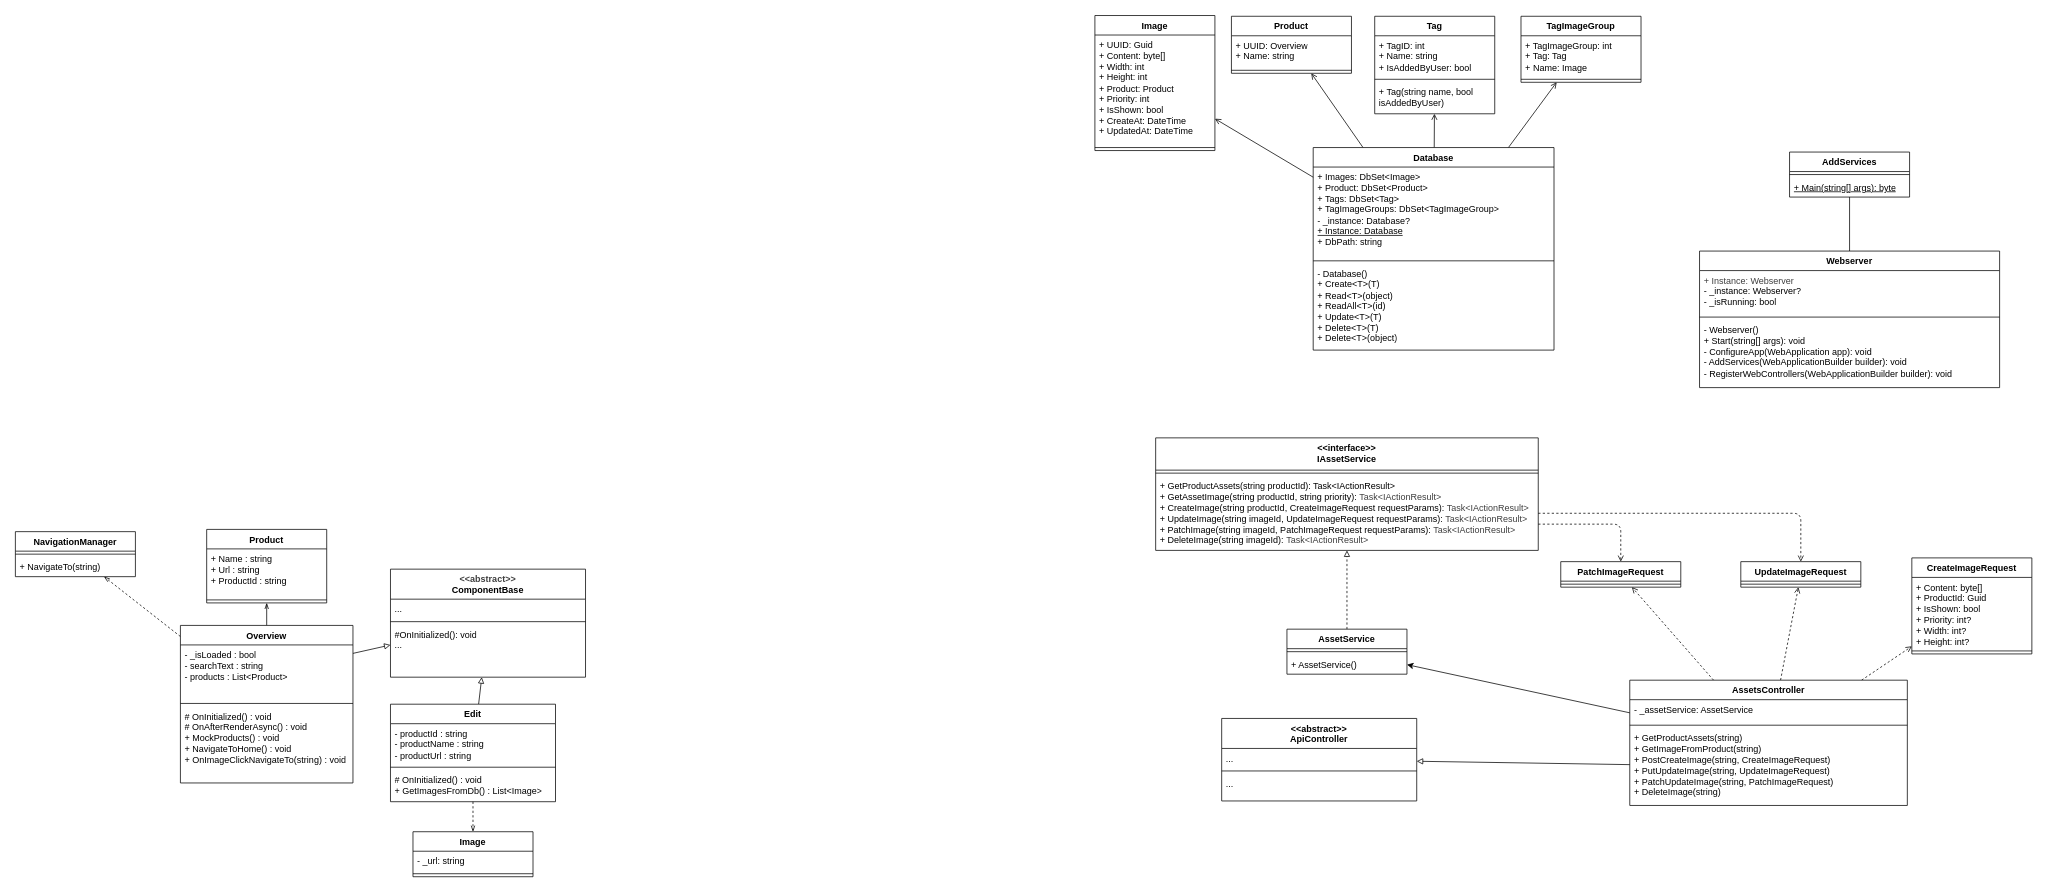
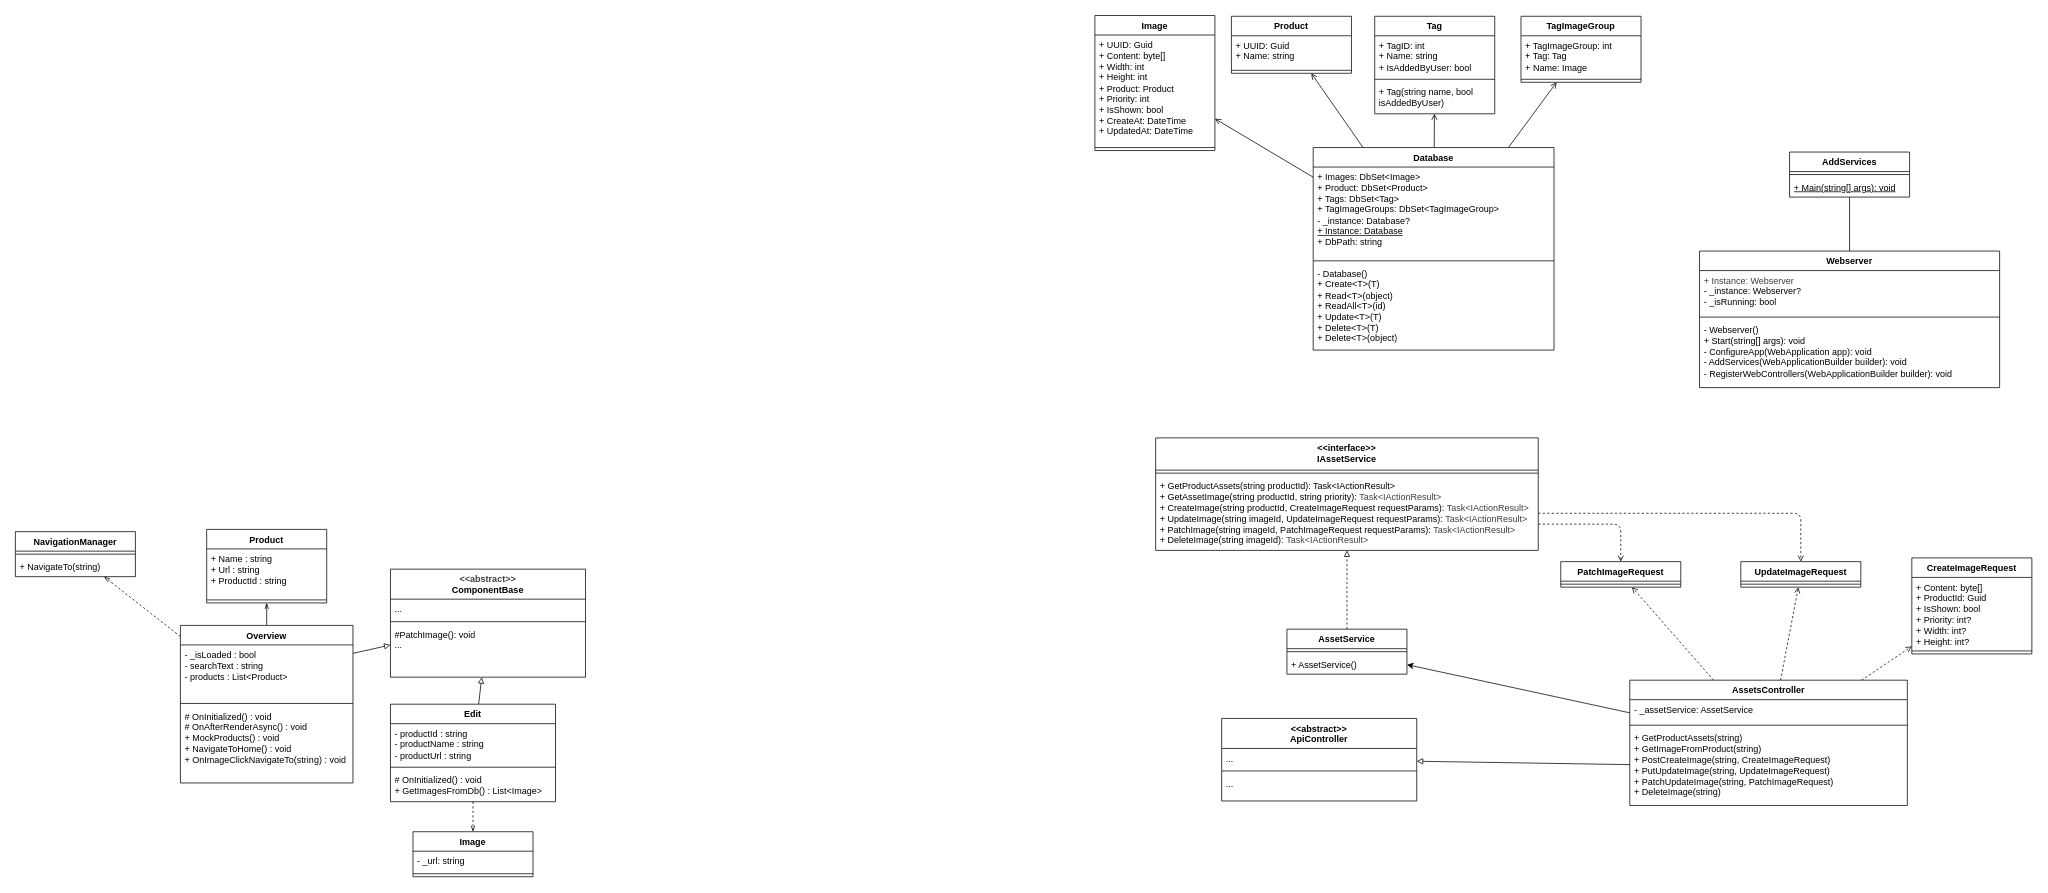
node "+ UUID: Overview + Name: string": label "+ UUID: Overview + Name: string" -> "+ UUID: Guid + Name: string"
node "+ Main(string[] args): byte": label "+ Main(string[] args): byte" -> "+ Main(string[] args): void"
node "#OnInitialized(): void ...": label "#OnInitialized(): void ..." -> "#PatchImage(): void ..."
